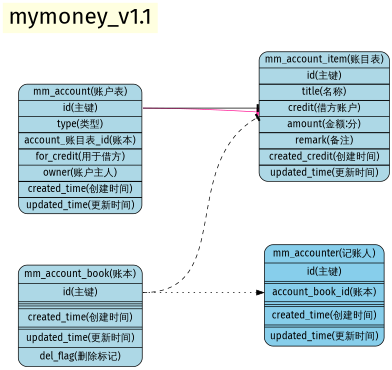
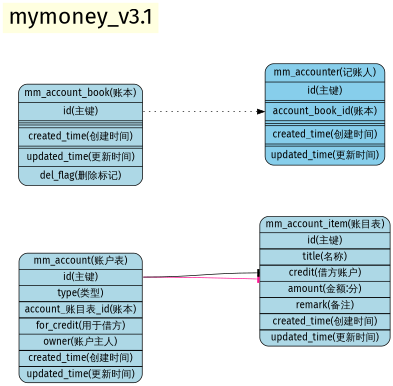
node "mymoney_v1.1": label "mymoney_v1.1" -> "mymoney_v3.1"
node "mm_account_item(账目表)": text "created_credit(创建时间)" -> "created_time(创建时间)"
edge "mm_account_book(账本)" -> "mm_account_item(账目表)": removed
